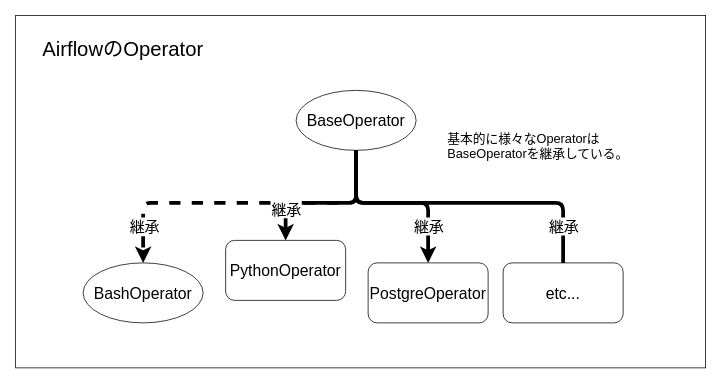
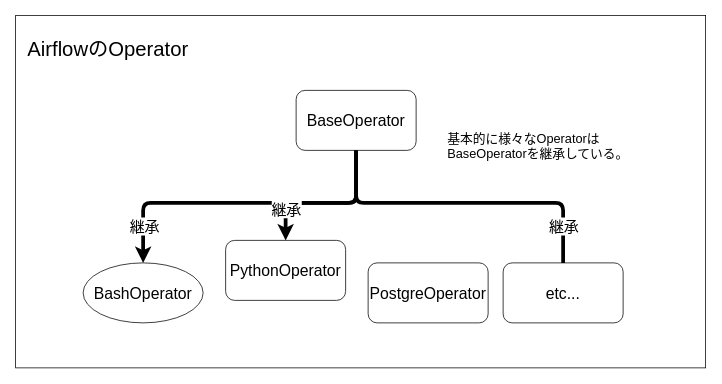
node "AirflowのOperator": moved (150, 49) -> (135, 49)
node "BaseOperator": shape ellipse -> rounded rectangle
edge "BaseOperator" -> "BashOperator": style dashed -> solid
edge "BaseOperator" -> "PostgreOperator": removed, label "継承"
